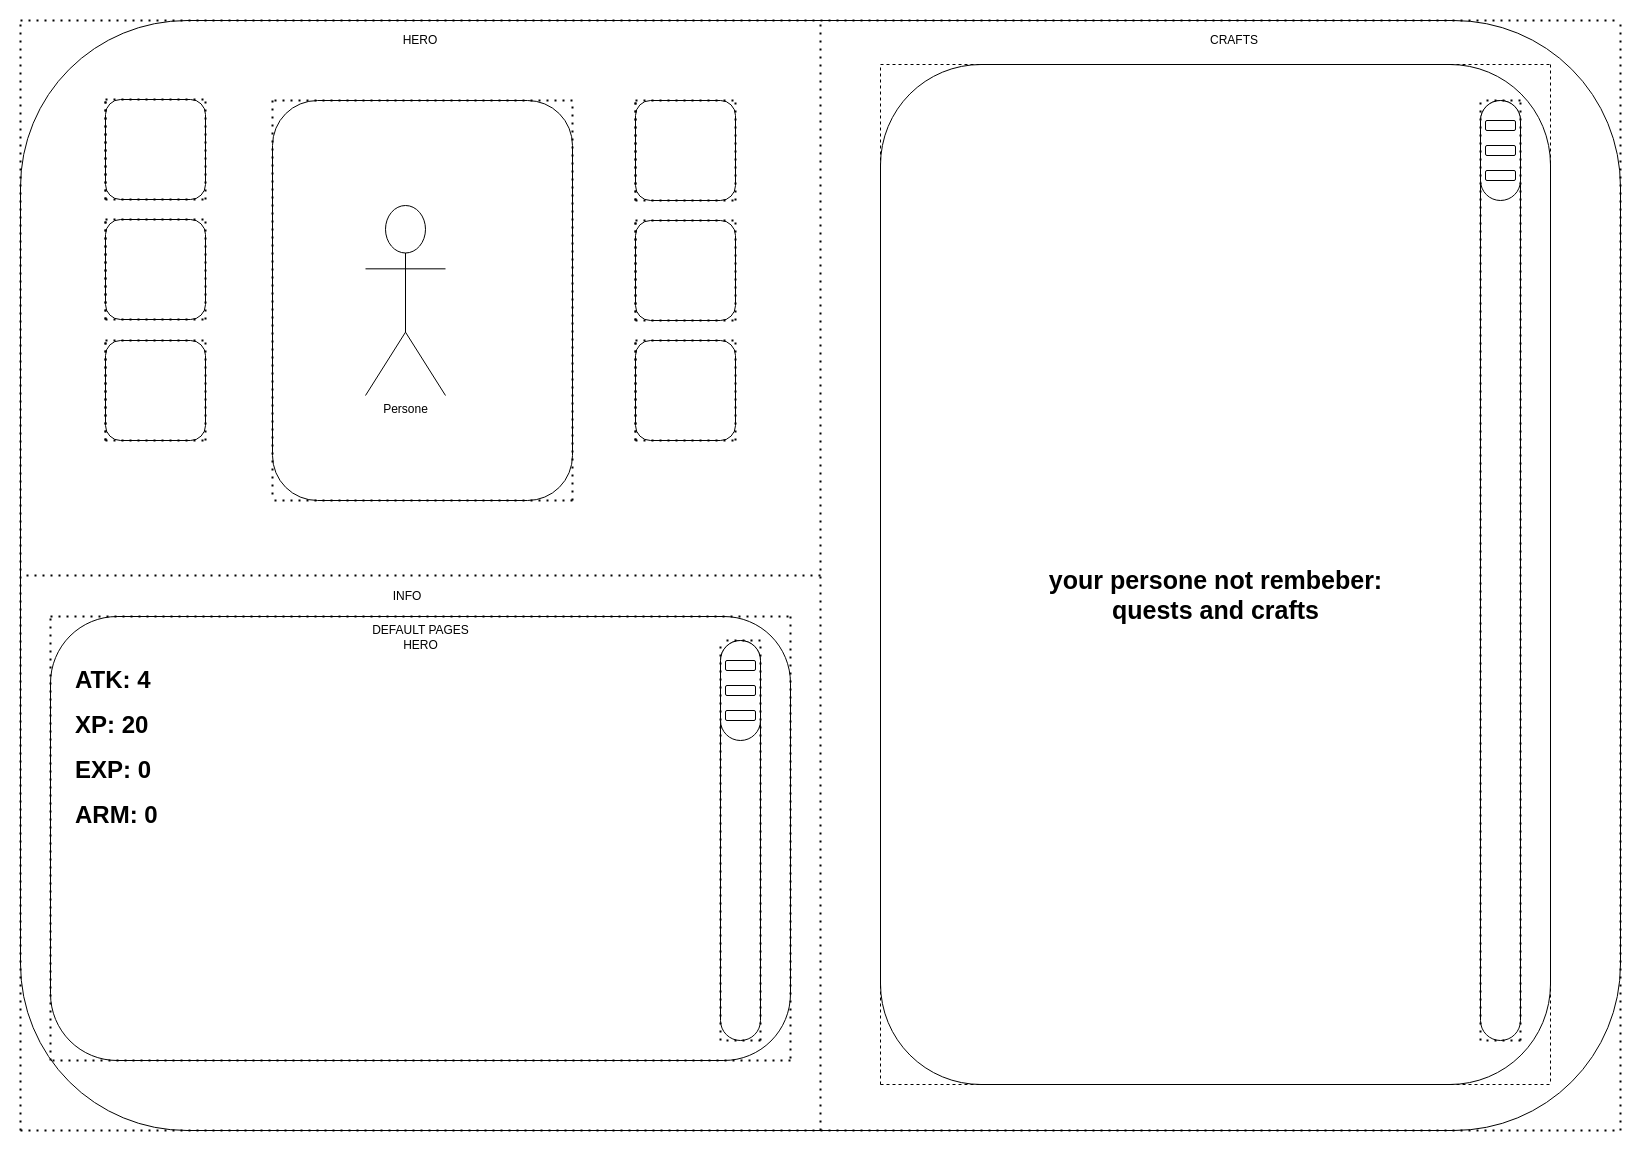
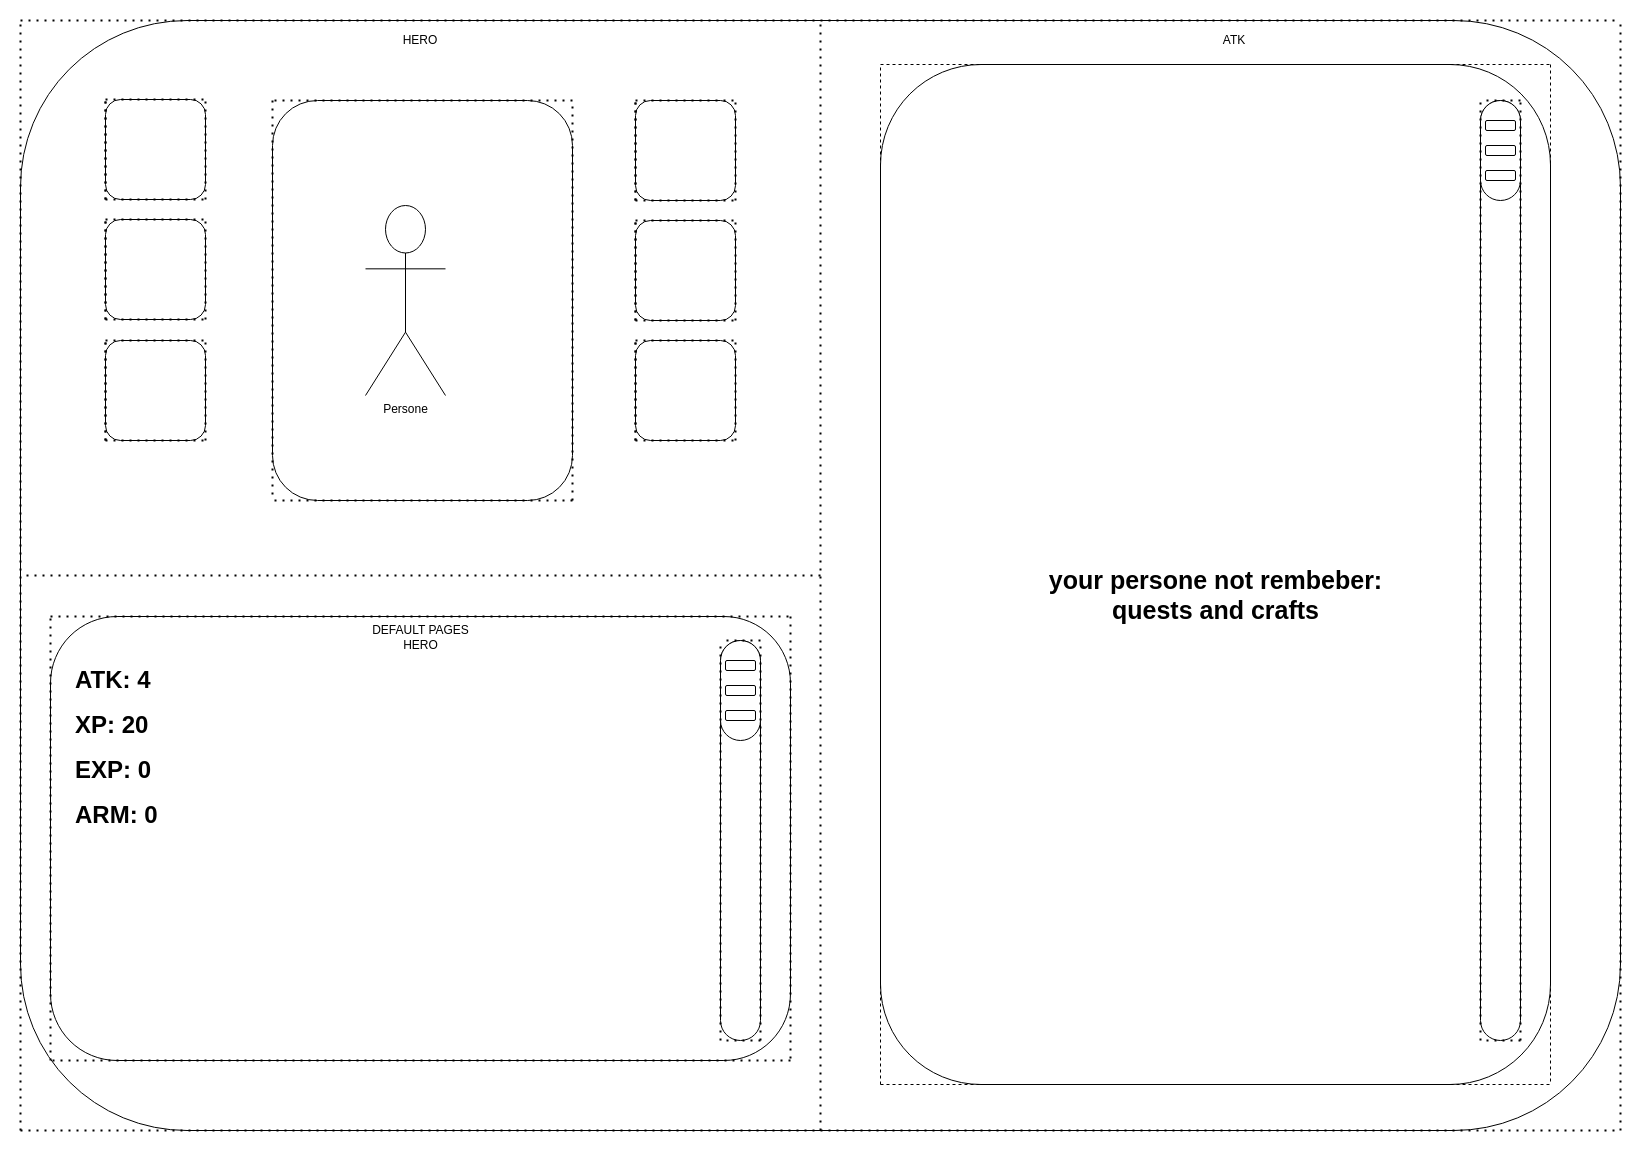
node "CRAFTS": label "CRAFTS" -> "ATK"
node "INFO": removed
